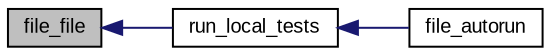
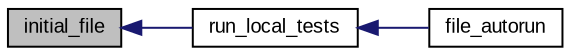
node "file_file": label "file_file" -> "initial_file"
